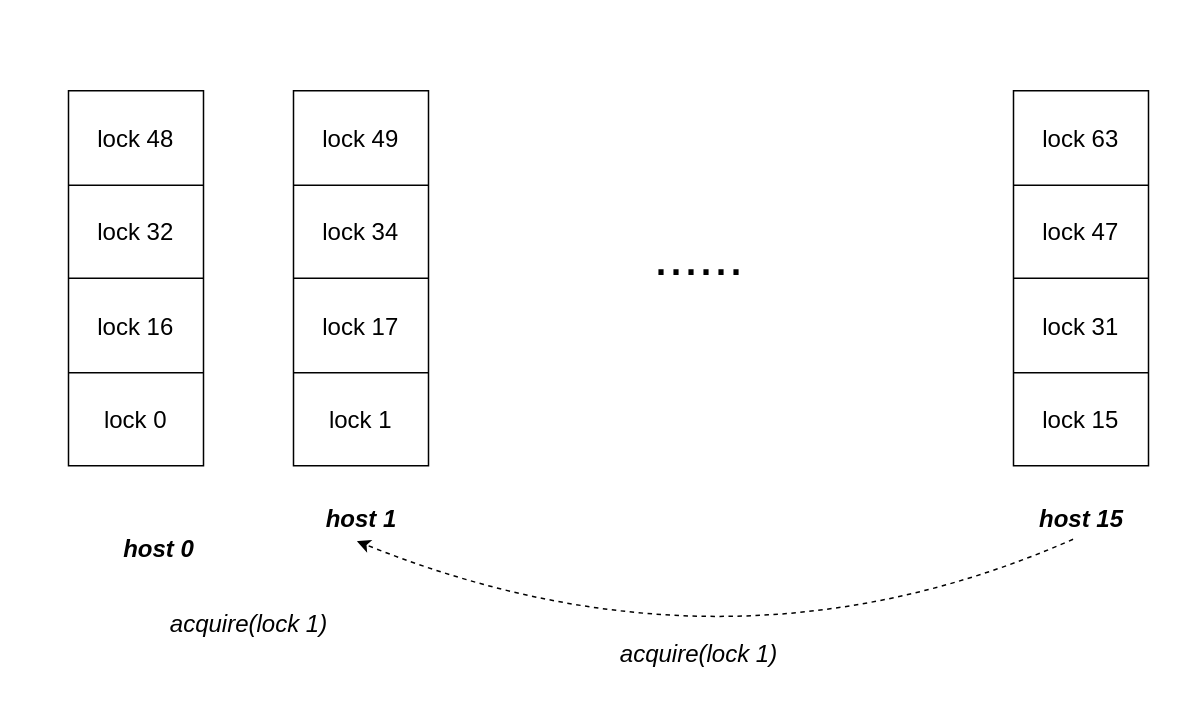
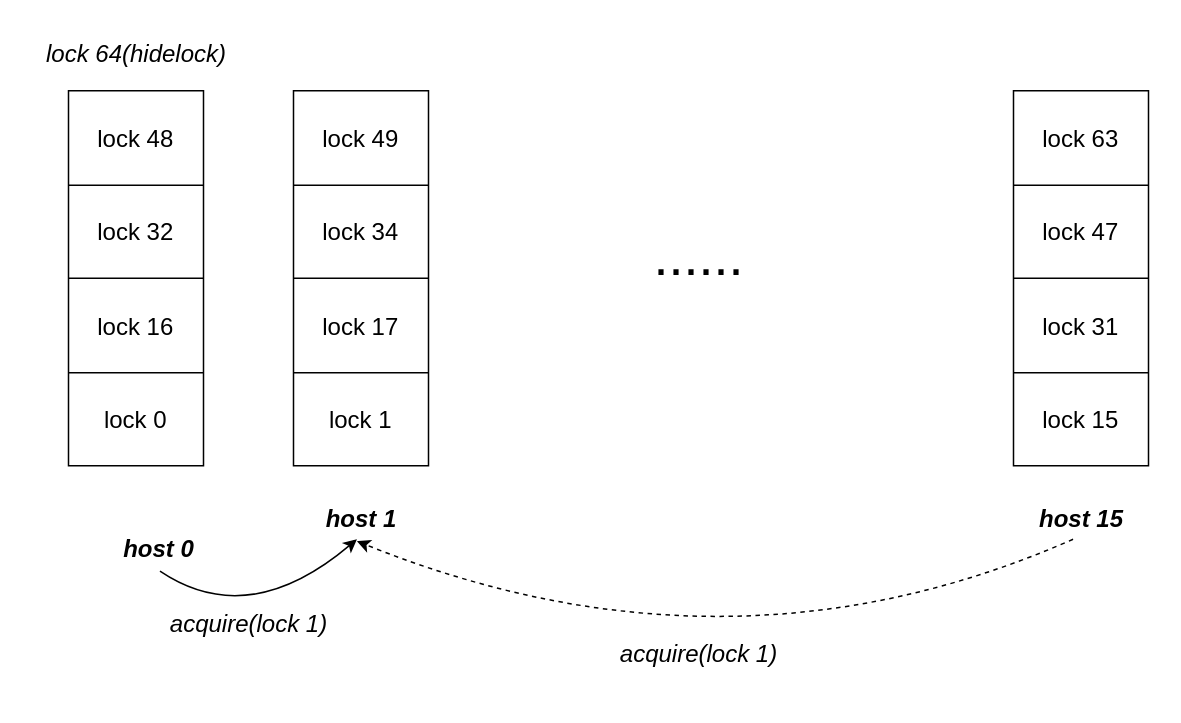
node "lock 64(hidelock)": added
edge "host 0" -> "host 1": added
